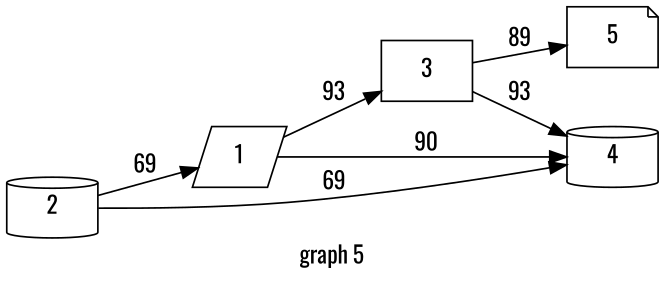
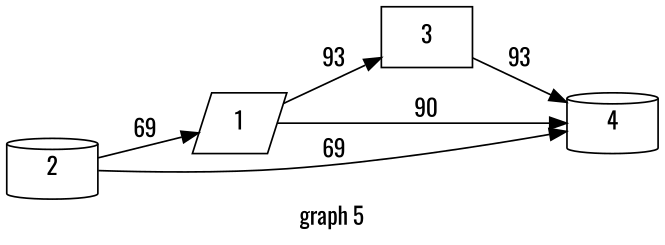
node "5": removed
